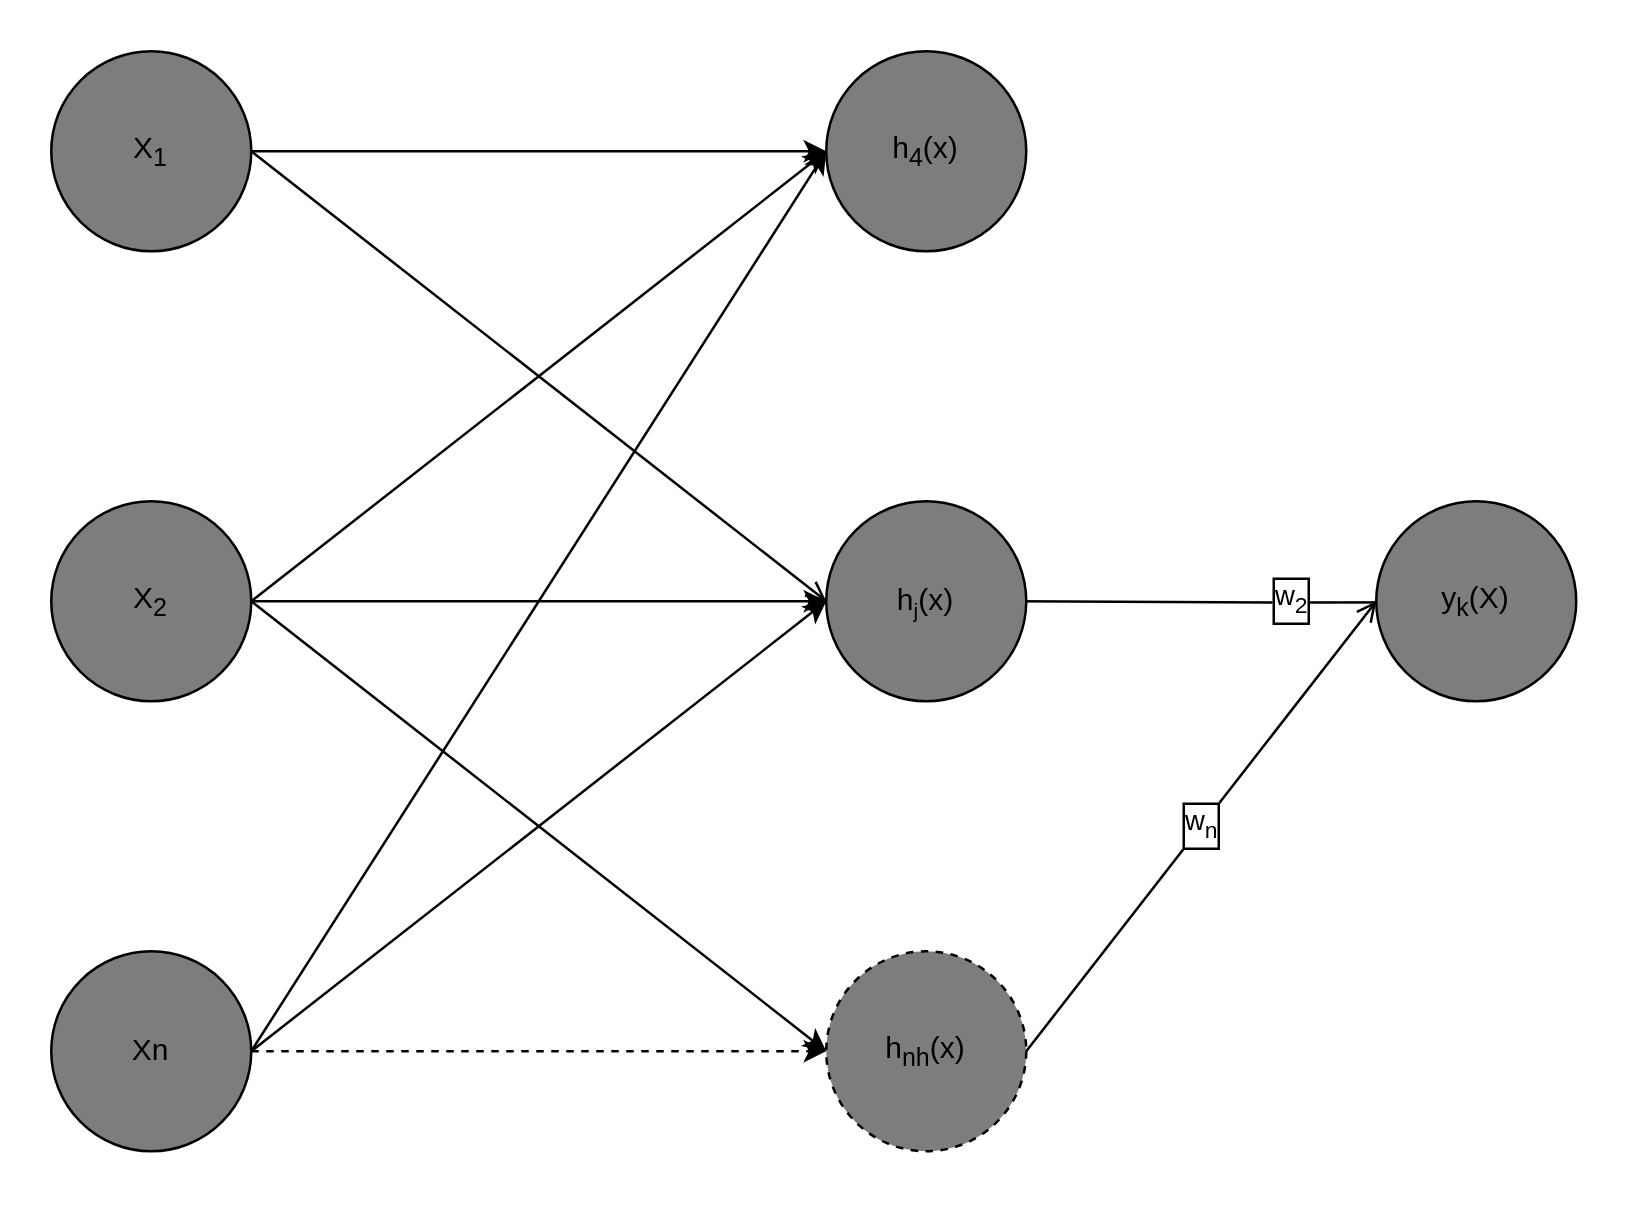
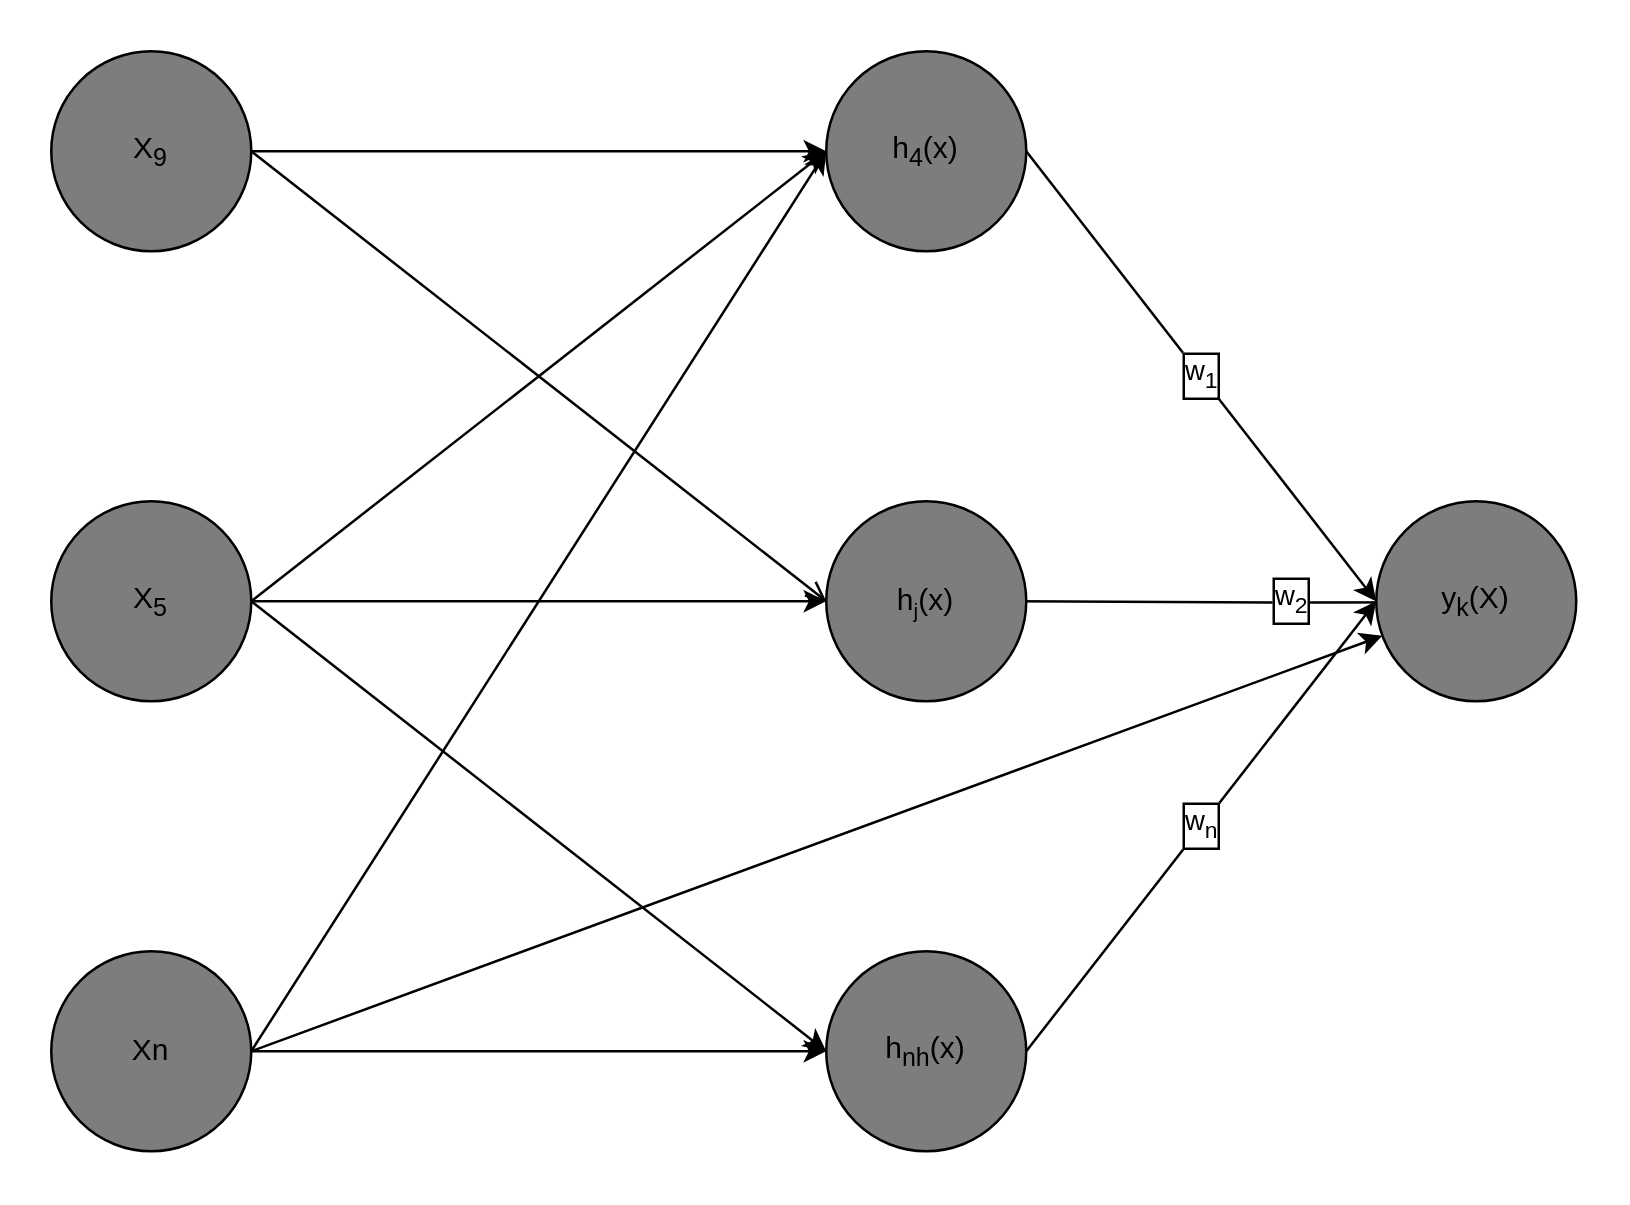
node "X1": label "X1" -> "X9"
edge "h4(x)" -> "yk(X)": added, label "w1"
node "X2": label "X2" -> "X5"
edge "hnh(x)" -> "yk(X)": arrowhead open -> classic
edge "Xn" -> "hj(x)": now "Xn" -> "yk(X)"
edge "Xn" -> "hnh(x)": style dashed -> solid
node "hnh(x)": style dashed -> solid
